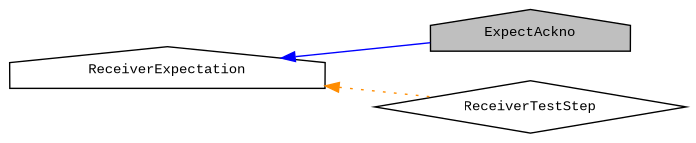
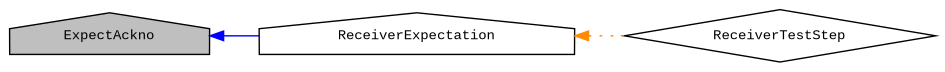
edge "ExpectAckno" -> "ReceiverExpectation": reversed
